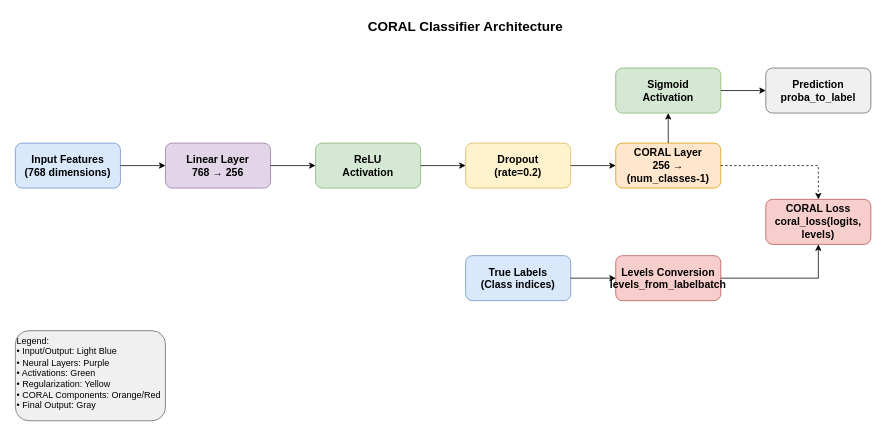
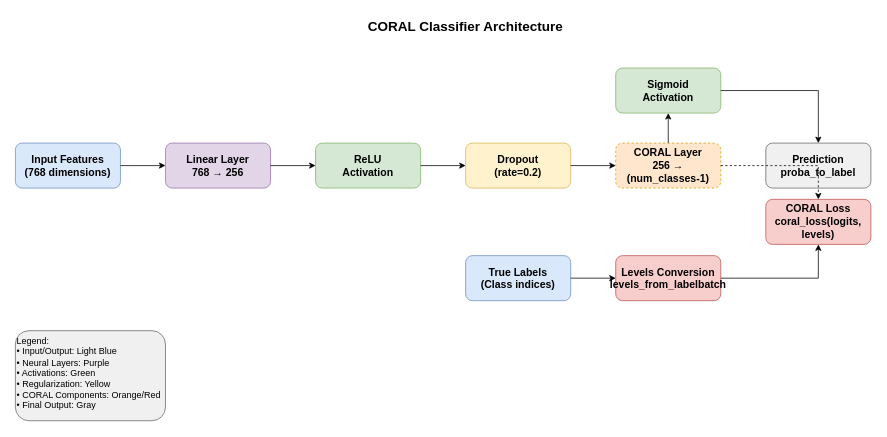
node "Prediction proba_to_label": moved (818, 90) -> (818, 165)
node "CORAL Layer 256 → (num_classes-1)": style solid -> dashed
